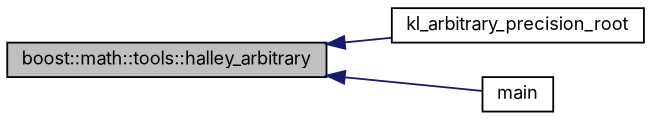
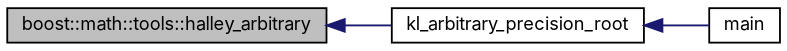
edge "main" -> "boost::math::tools::halley_arbitrary": now "main" -> "kl_arbitrary_precision_root"
